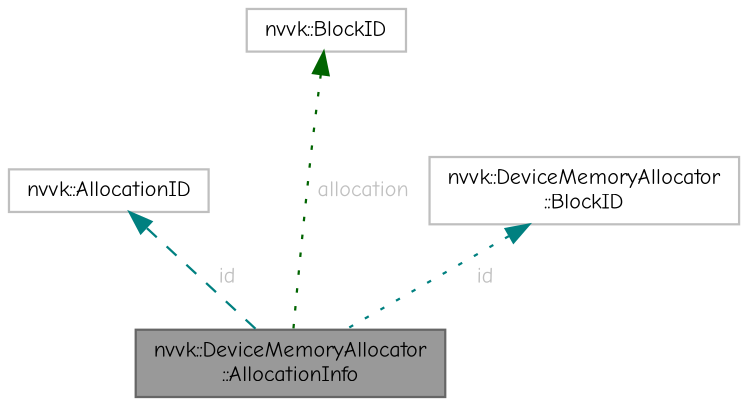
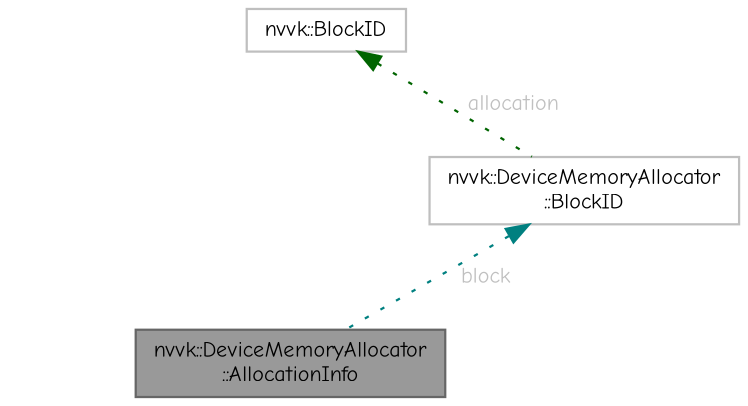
node "nvvk::AllocationID": removed
edge "nvvk::DeviceMemoryAllocator ::AllocationInfo" -> "nvvk::BlockID": now "nvvk::DeviceMemoryAllocator ::BlockID" -> "nvvk::BlockID"
edge "nvvk::DeviceMemoryAllocator ::AllocationInfo" -> "nvvk::DeviceMemoryAllocator ::BlockID": label " id" -> " block"
